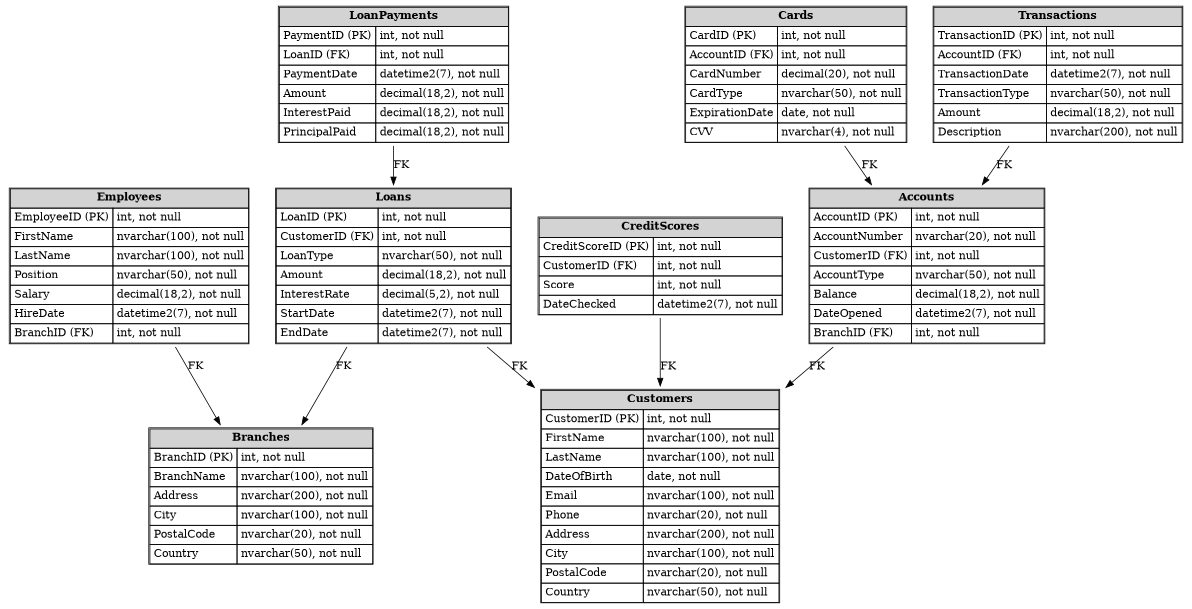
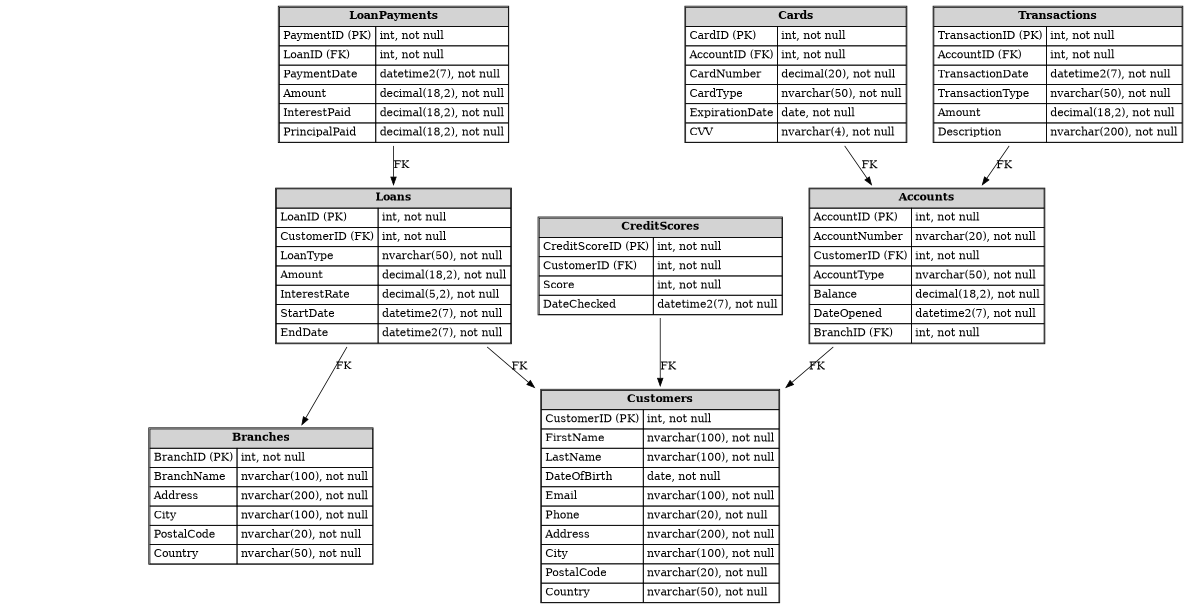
node "Employees": removed
